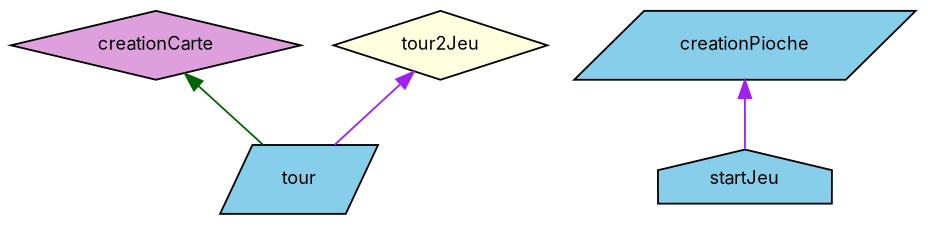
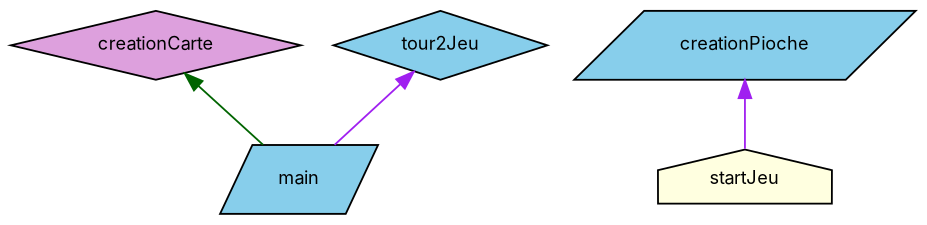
node "tour2Jeu": fillcolor lightyellow -> skyblue
node "tour": label "tour" -> "main"
node "startJeu": fillcolor skyblue -> lightyellow
